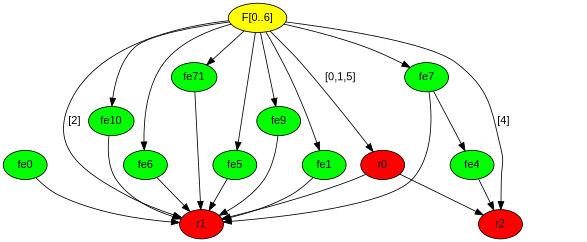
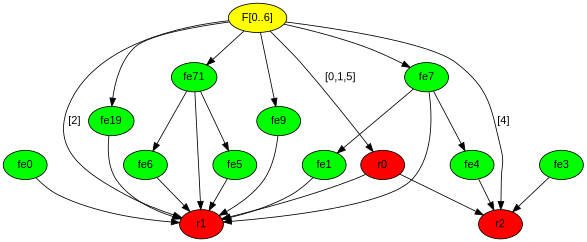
edge "F[0..6]" -> "fe6": now "fe71" -> "fe6"
edge "F[0..6]" -> "fe1": now "fe7" -> "fe1"
edge "F[0..6]" -> "fe5": now "fe71" -> "fe5"
node "fe10": label "fe10" -> "fe19"
node "fe3": added
